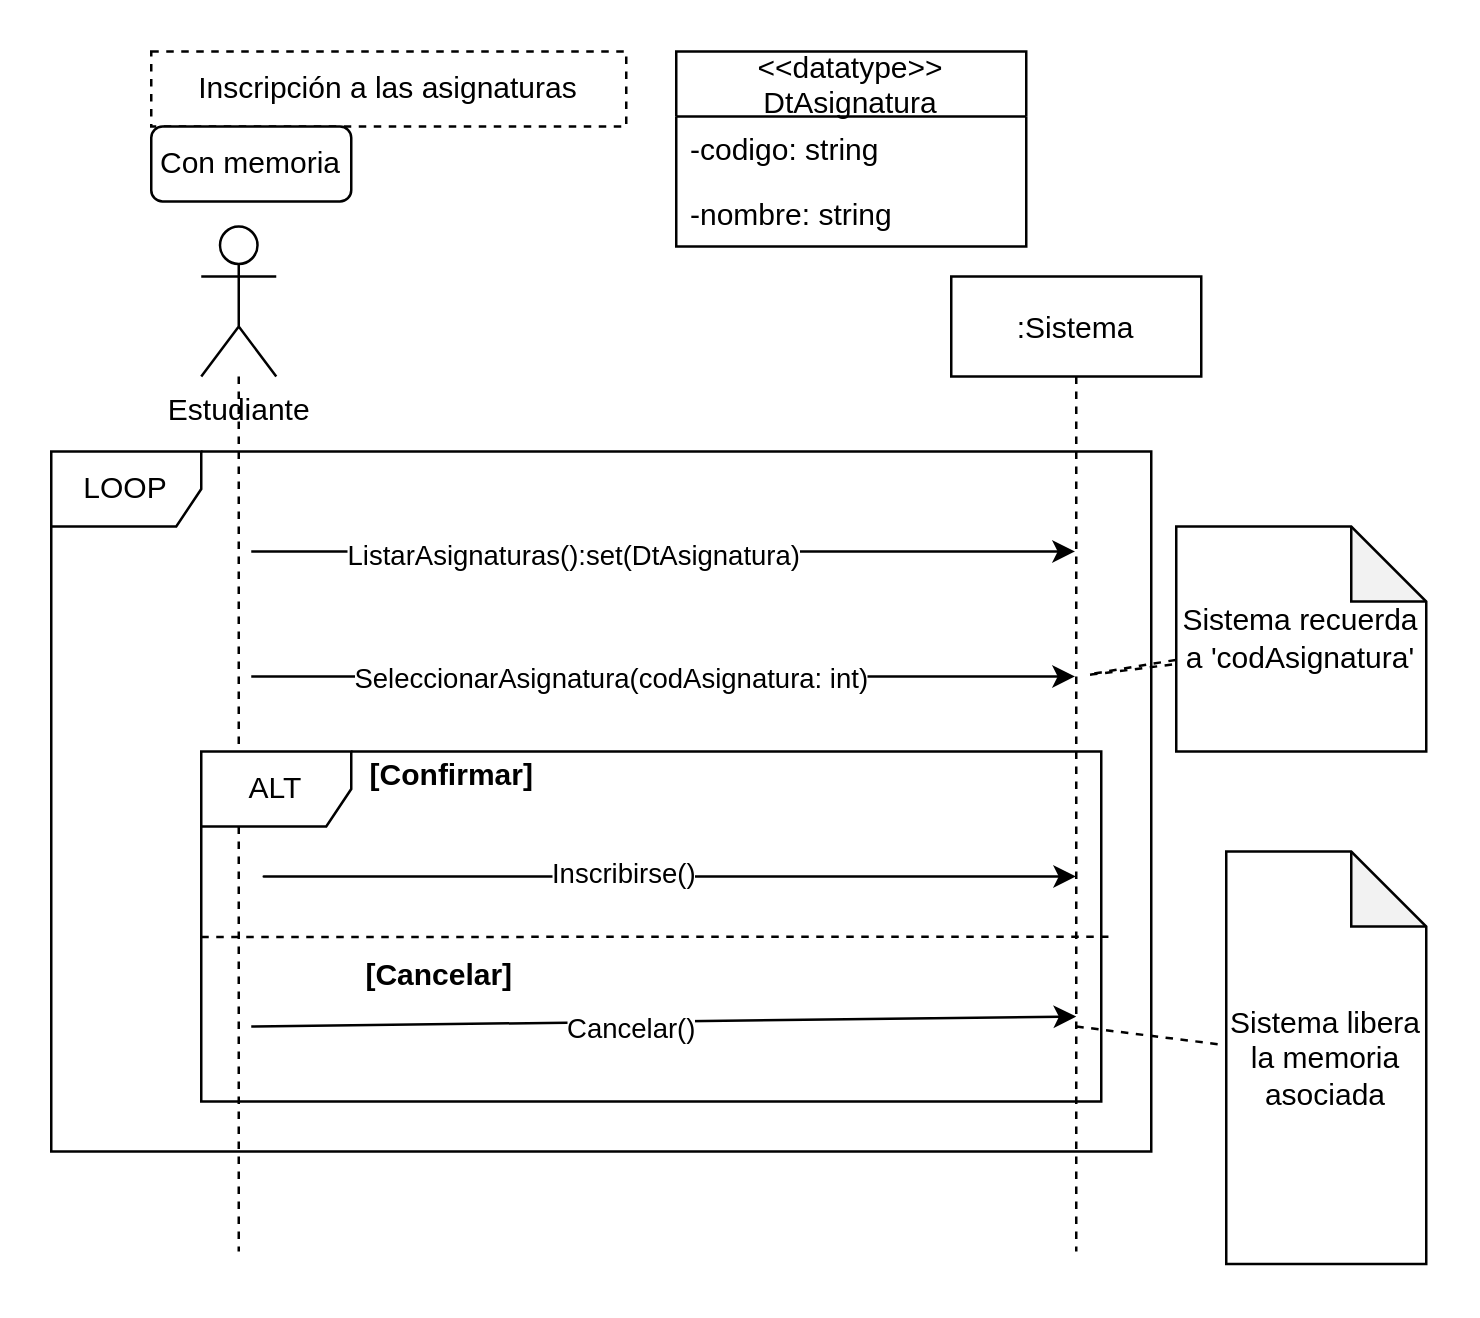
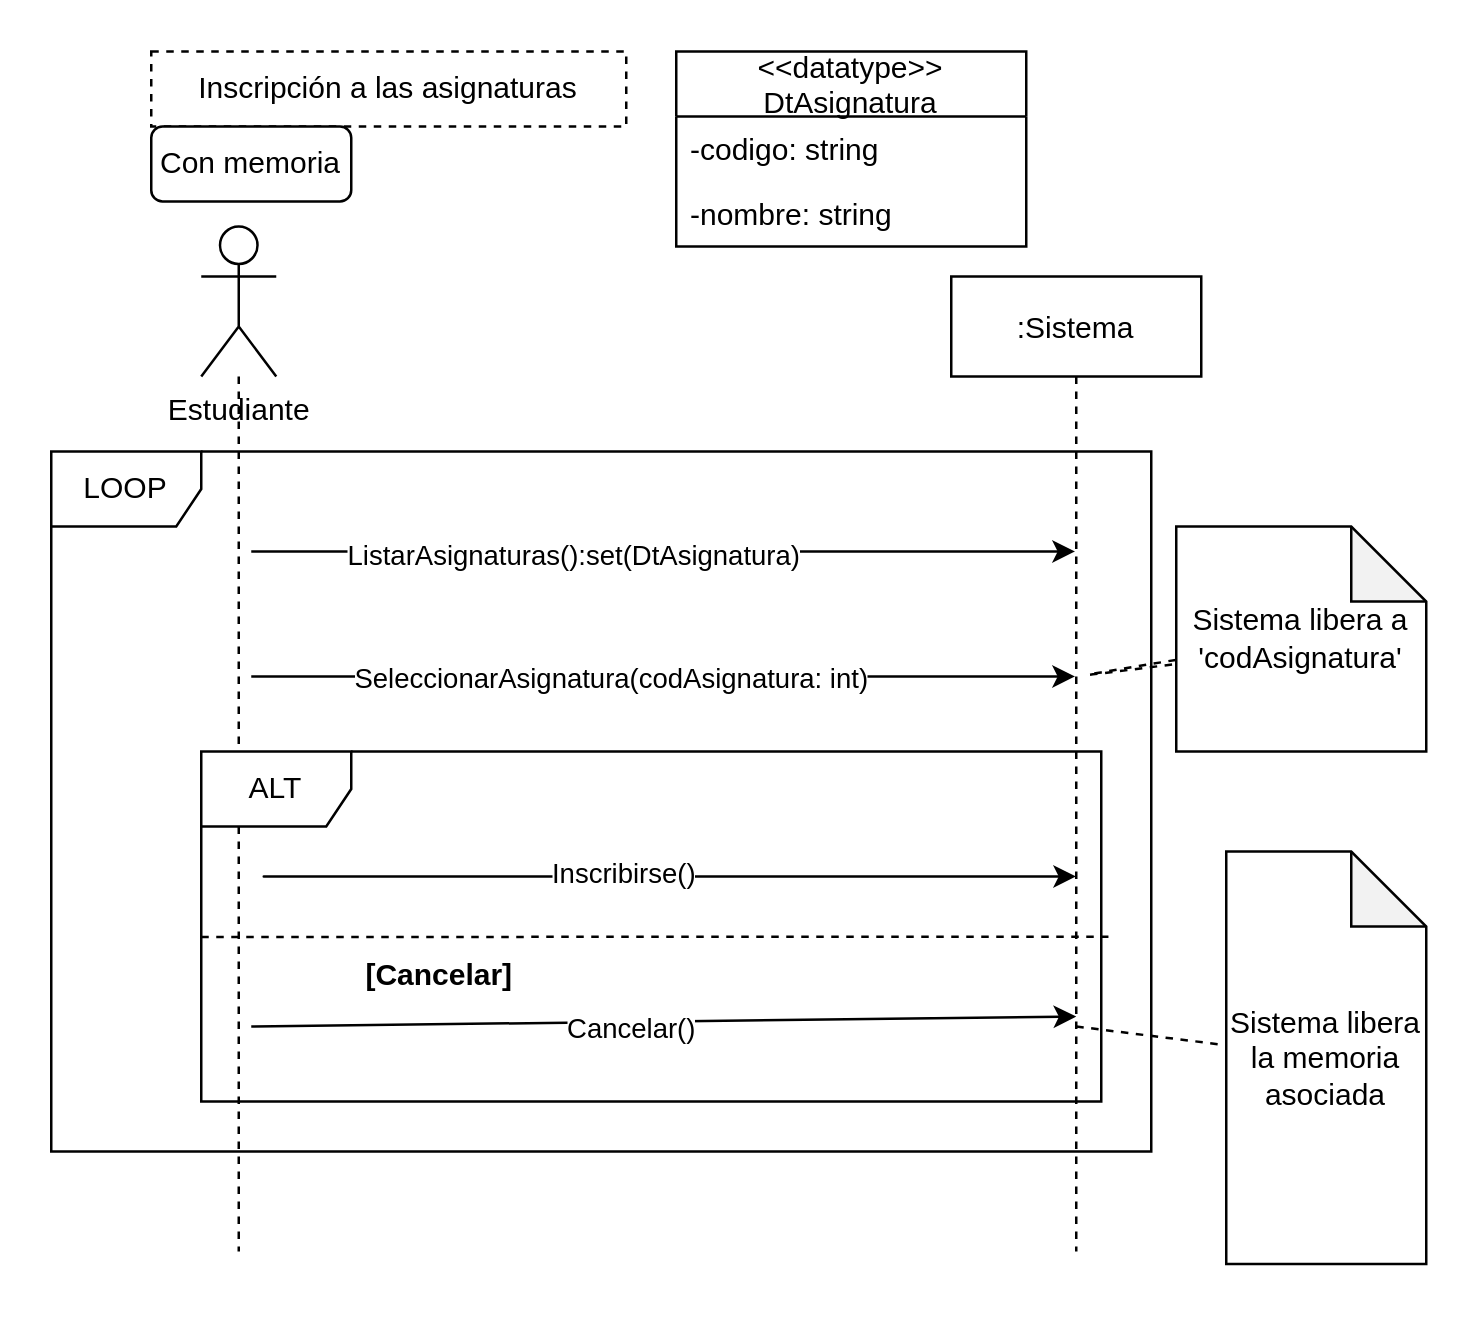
node "Sistema recuerda a 'codAsignatura'": label "Sistema recuerda a 'codAsignatura'" -> "Sistema libera a 'codAsignatura'"
node "[Confirmar]": removed
